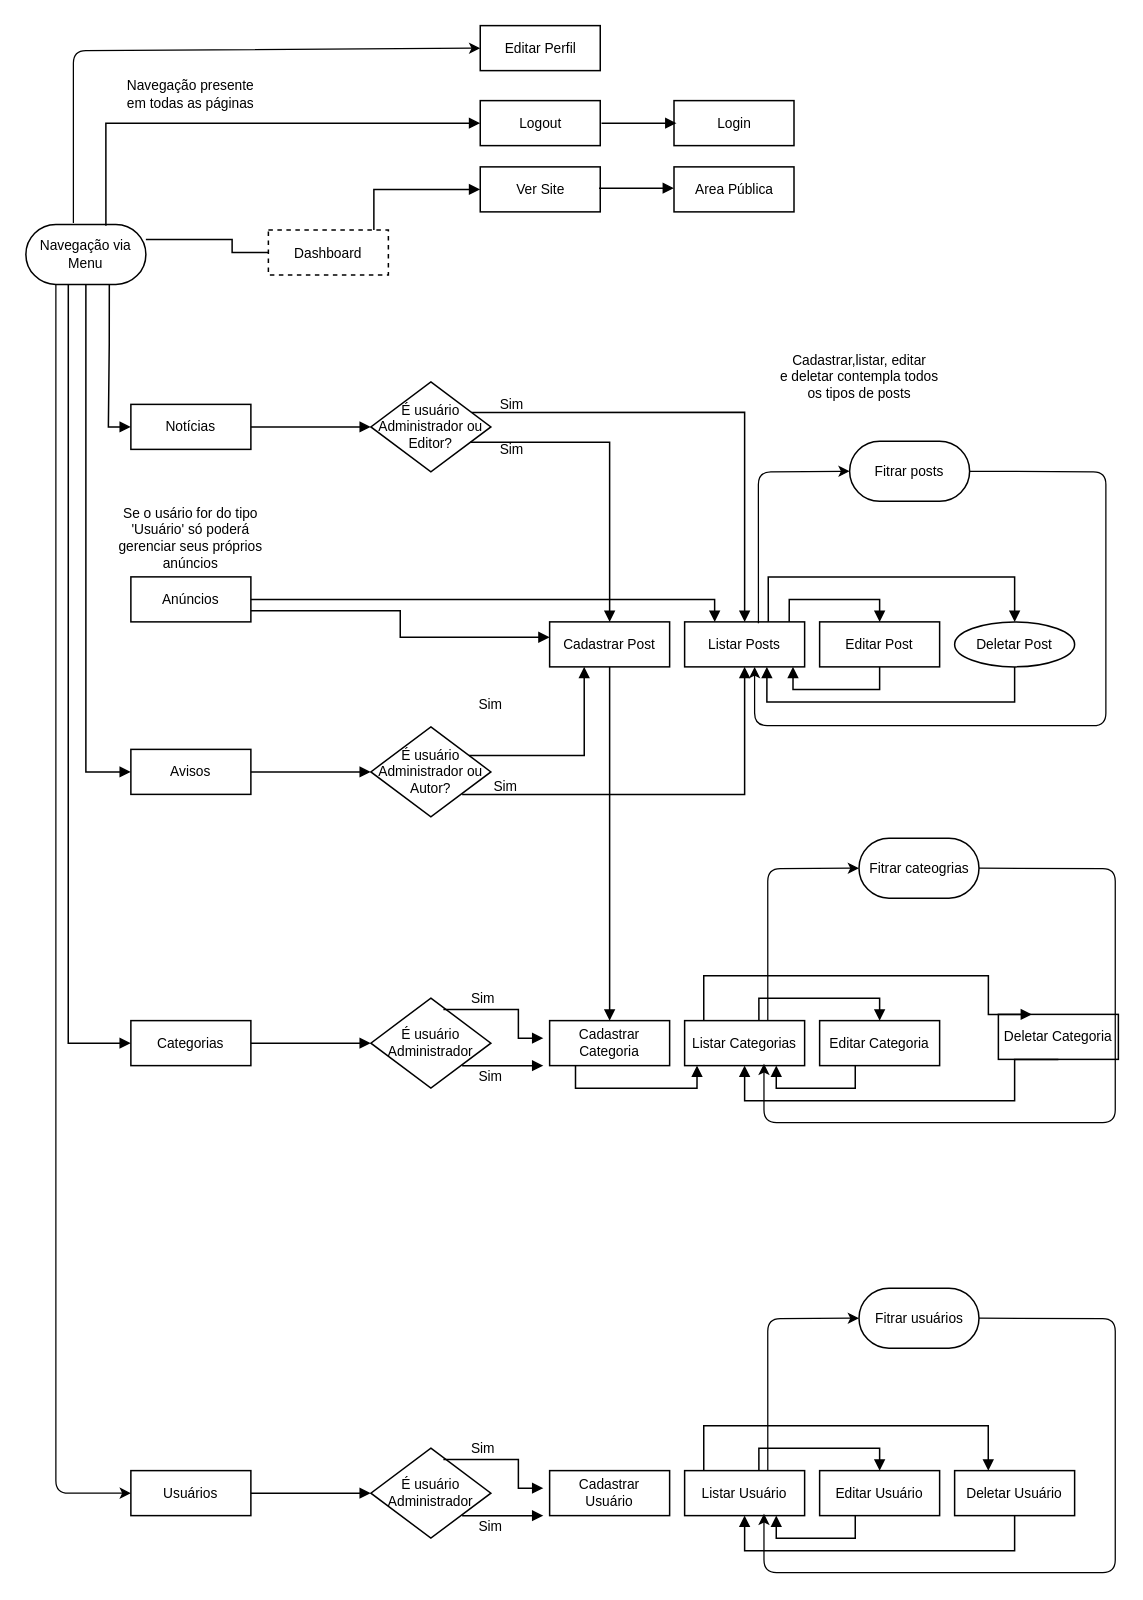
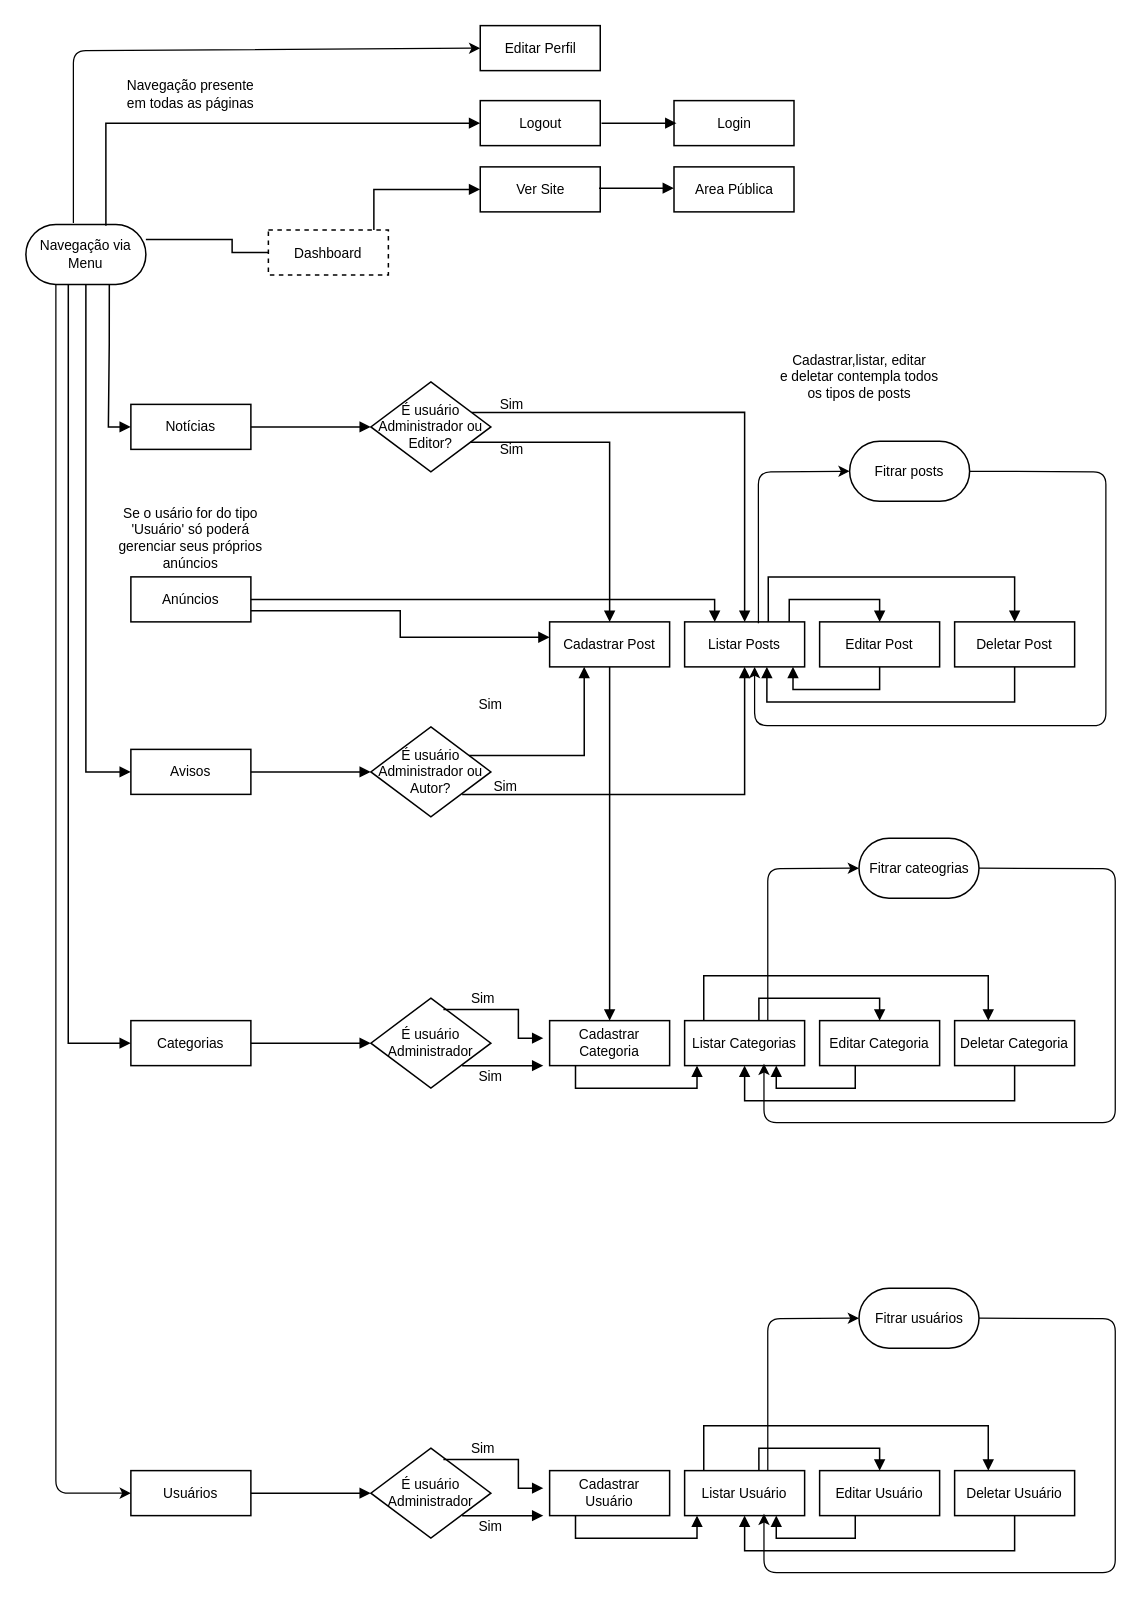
node "Deletar Post": shape ellipse -> rectangle
node "Deletar Categoria": moved (1058, 1037) -> (1014, 1043)
edge "Cadastrar Usuário" -> "Listar Usuário": added
